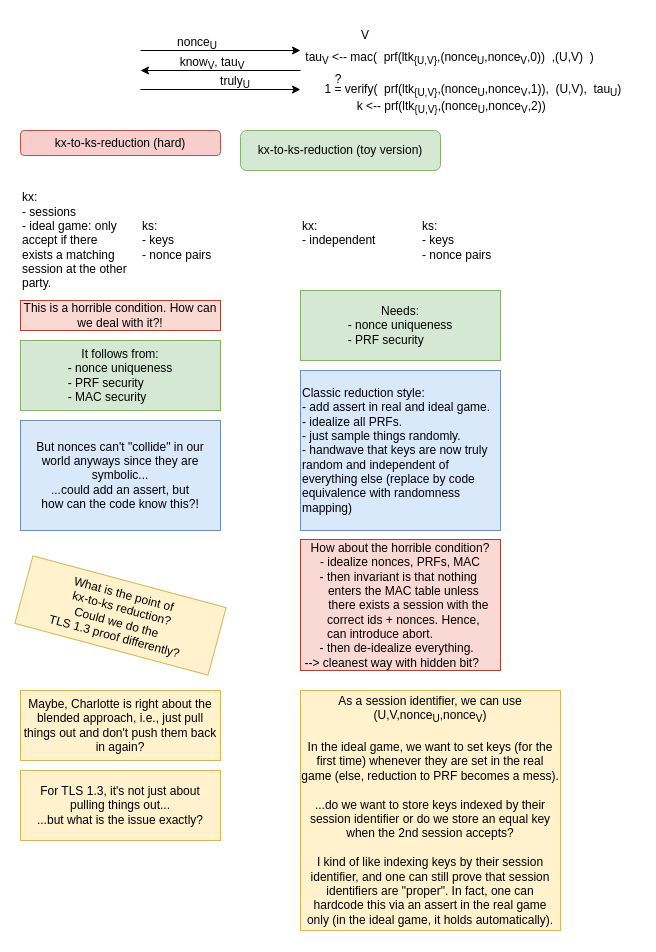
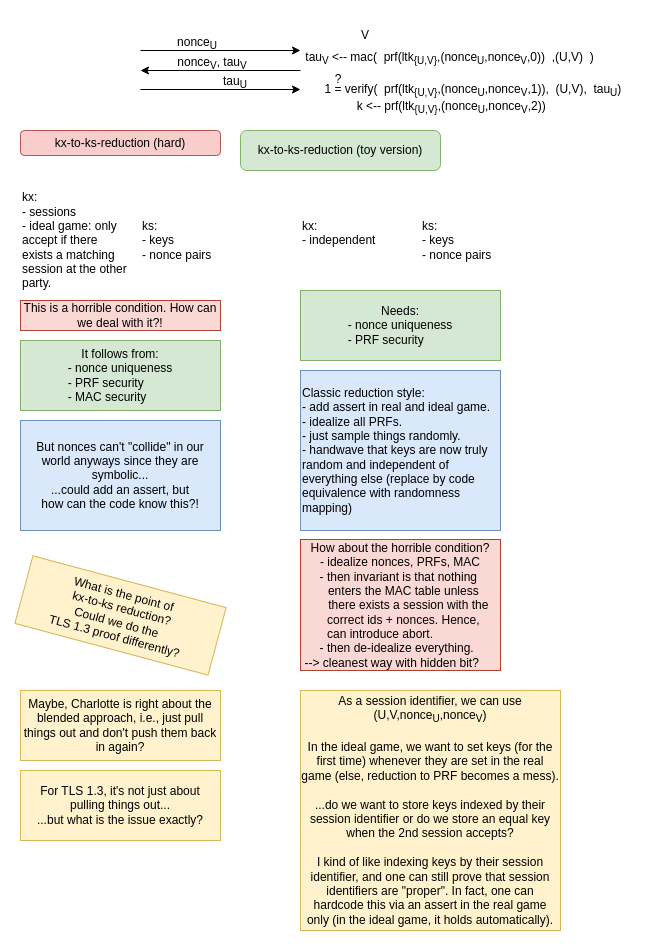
node "knowV, tauV": label "knowV, tauV" -> "nonceV, tauV"
node "trulyU": label "trulyU" -> "tauU"
